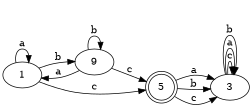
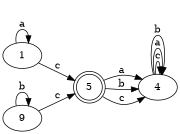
edge "1" -> "9": removed, label "b"
edge "9" -> "1": removed, label "a"
node "3": label "3" -> "4"
